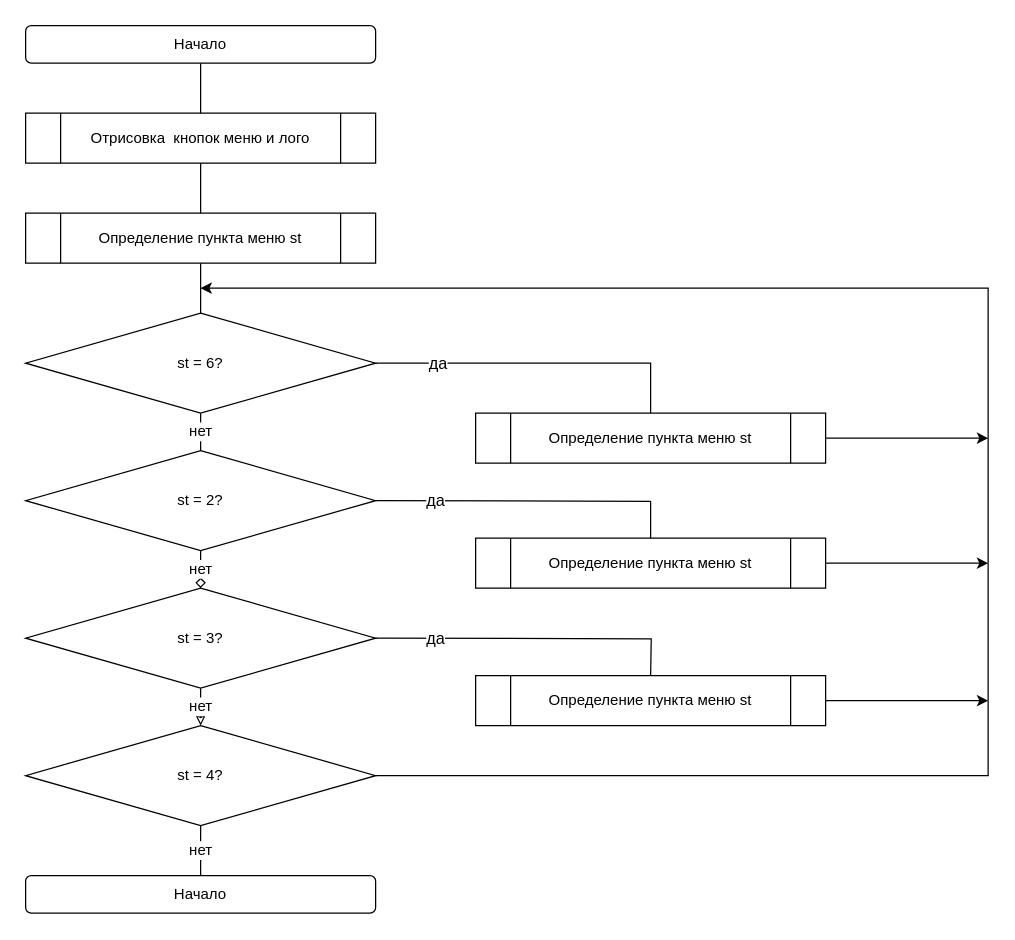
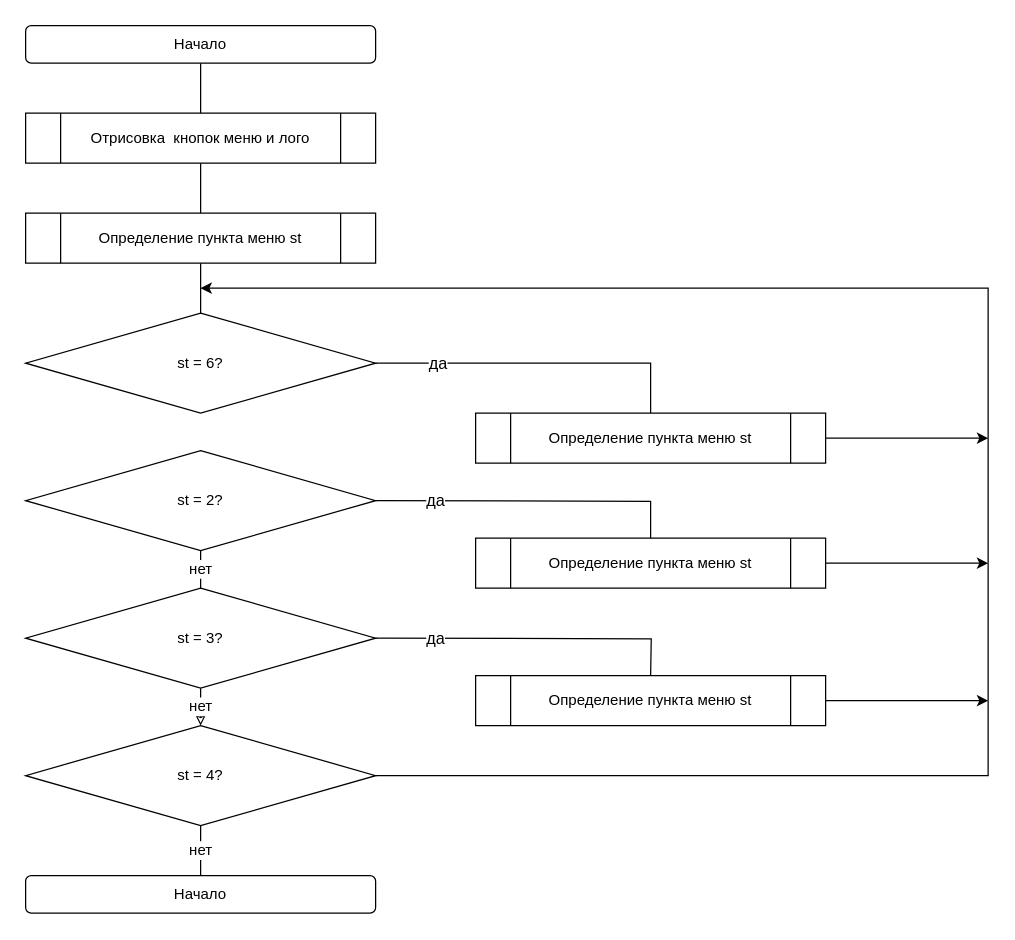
edge "st = 6?" -- "st = 2?": removed, label "нет"
edge "st = 2?" -> "st = 3?": arrowhead diamond -> none
